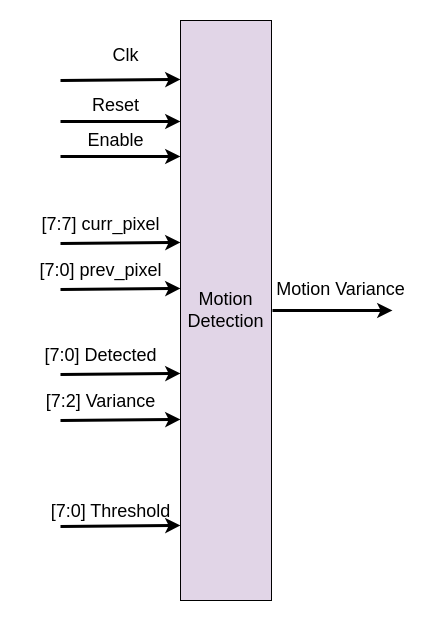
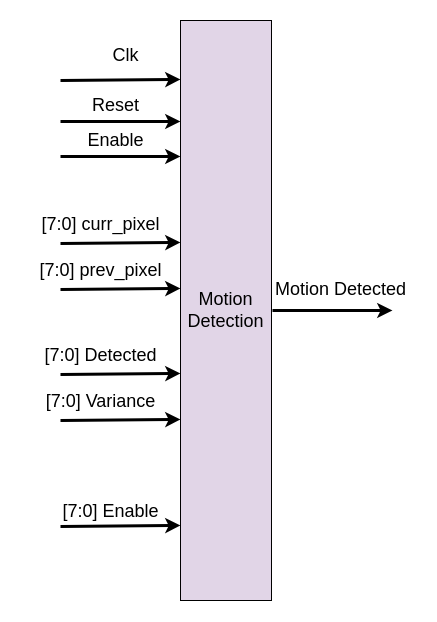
node "[7:7] curr_pixel": label "[7:7] curr_pixel" -> "[7:0] curr_pixel"
node "Motion Variance": label "Motion Variance" -> "Motion Detected"
node "[7:2] Variance": label "[7:2] Variance" -> "[7:0] Variance"
node "[7:0] Threshold": label "[7:0] Threshold" -> "[7:0] Enable"
